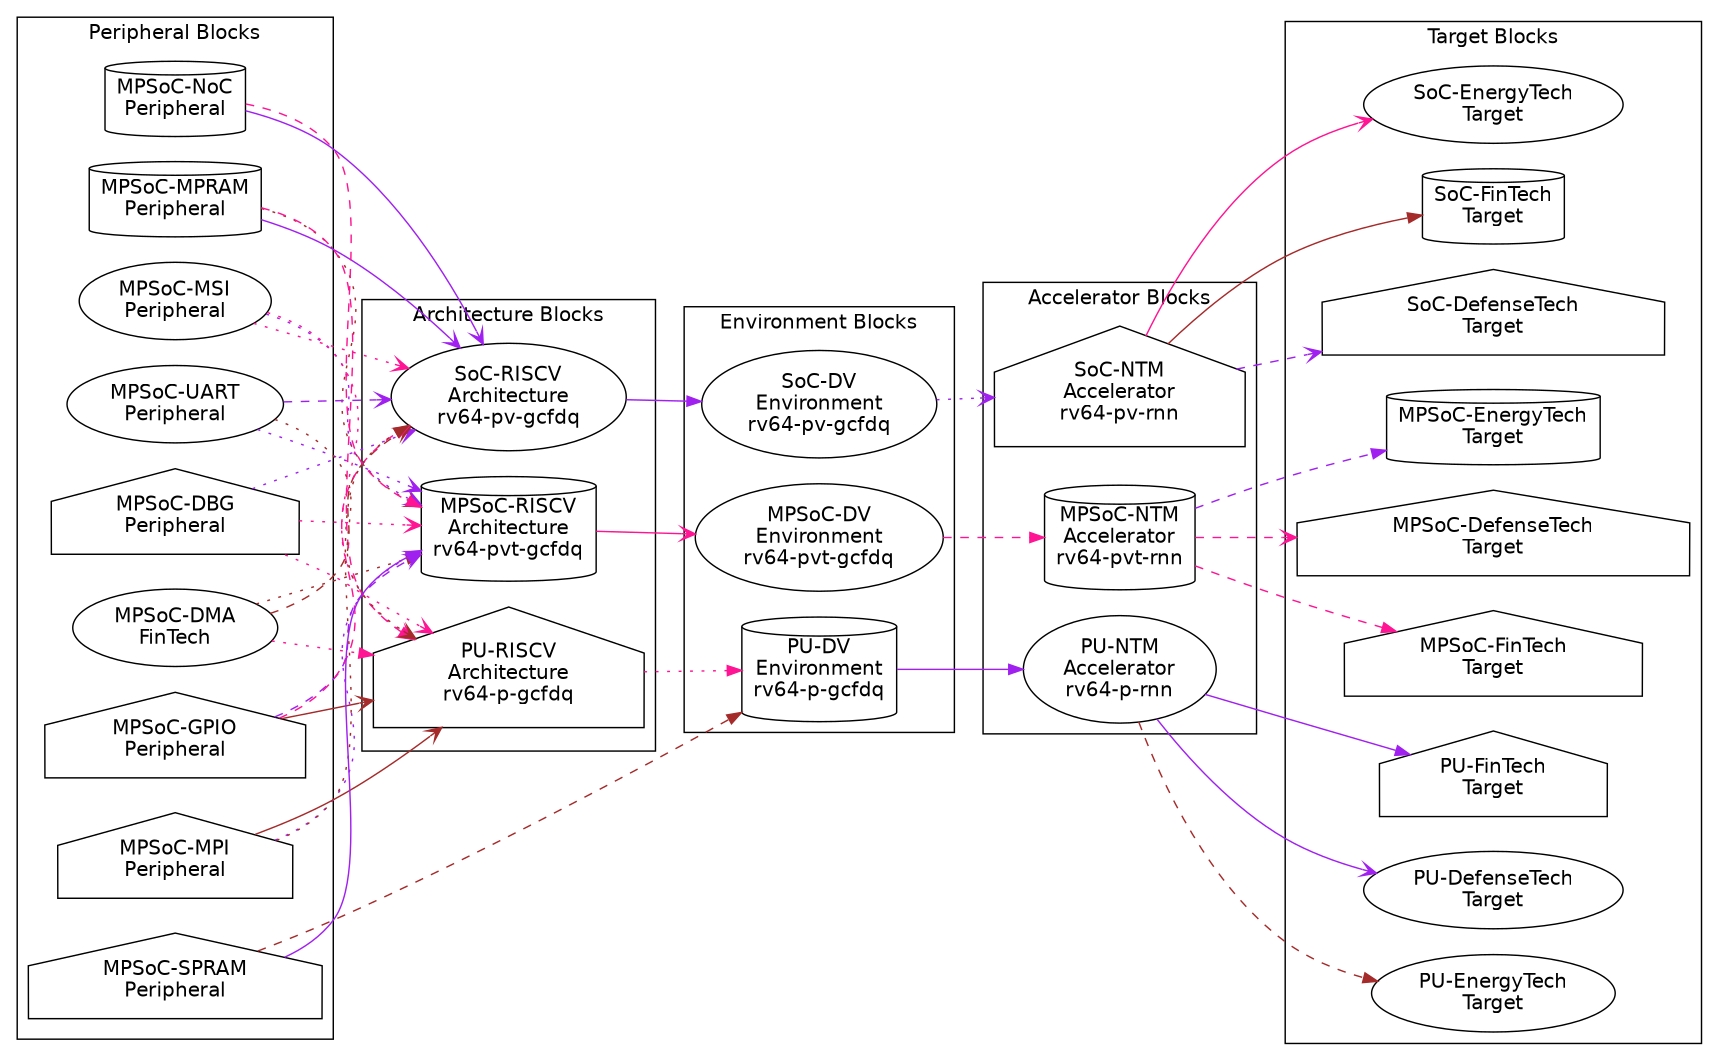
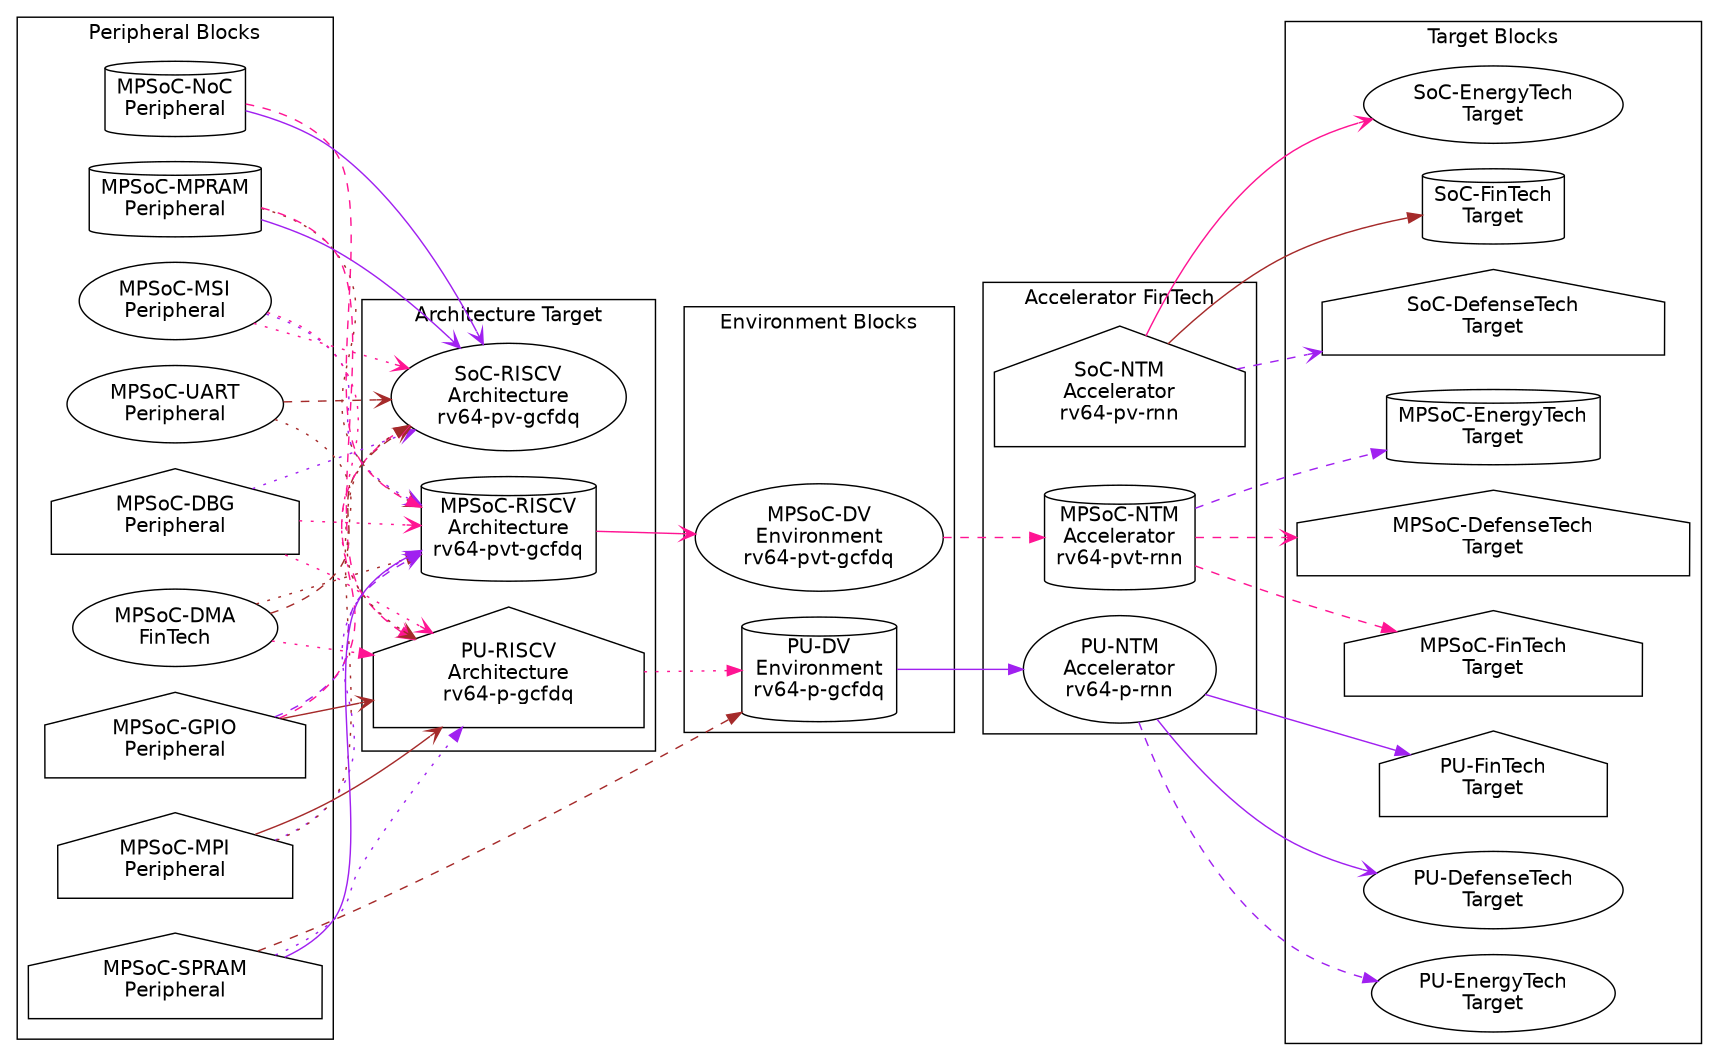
cluster "Accelerator Blocks": label "Accelerator Blocks" -> "Accelerator FinTech"
cluster "Architecture Blocks": label "Architecture Blocks" -> "Architecture Target"
edge "MPSoC-UART Peripheral" -> "SoC-RISCV Architecture rv64-pv-gcfdq": color purple -> brown
node "SoC-DV Environment rv64-pv-gcfdq": removed
edge "MPSoC-UART Peripheral" -> "MPSoC-RISCV Architecture rv64-pvt-gcfdq": removed
edge "MPSoC-SPRAM Peripheral" -> "PU-RISCV Architecture rv64-p-gcfdq": added
edge "PU-NTM Accelerator rv64-p-rnn" -> "PU-EnergyTech Target": color brown -> purple
